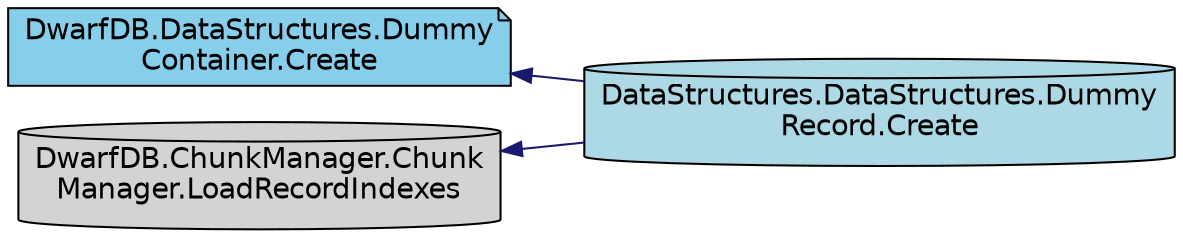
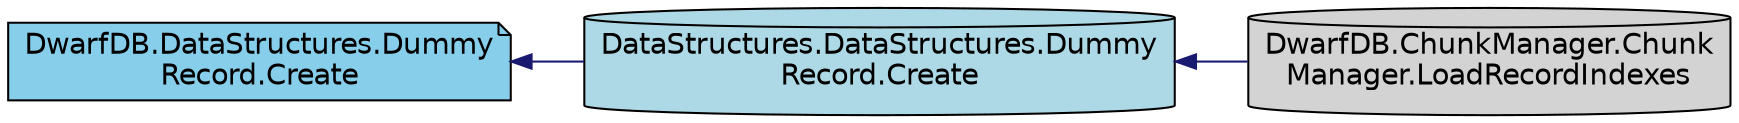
node "DwarfDB.DataStructures.Dummy Container.Create": label "DwarfDB.DataStructures.Dummy Container.Create" -> "DwarfDB.DataStructures.Dummy Record.Create"
edge "DataStructures.DataStructures.Dummy Record.Create" -> "DwarfDB.ChunkManager.Chunk Manager.LoadRecordIndexes": reversed
